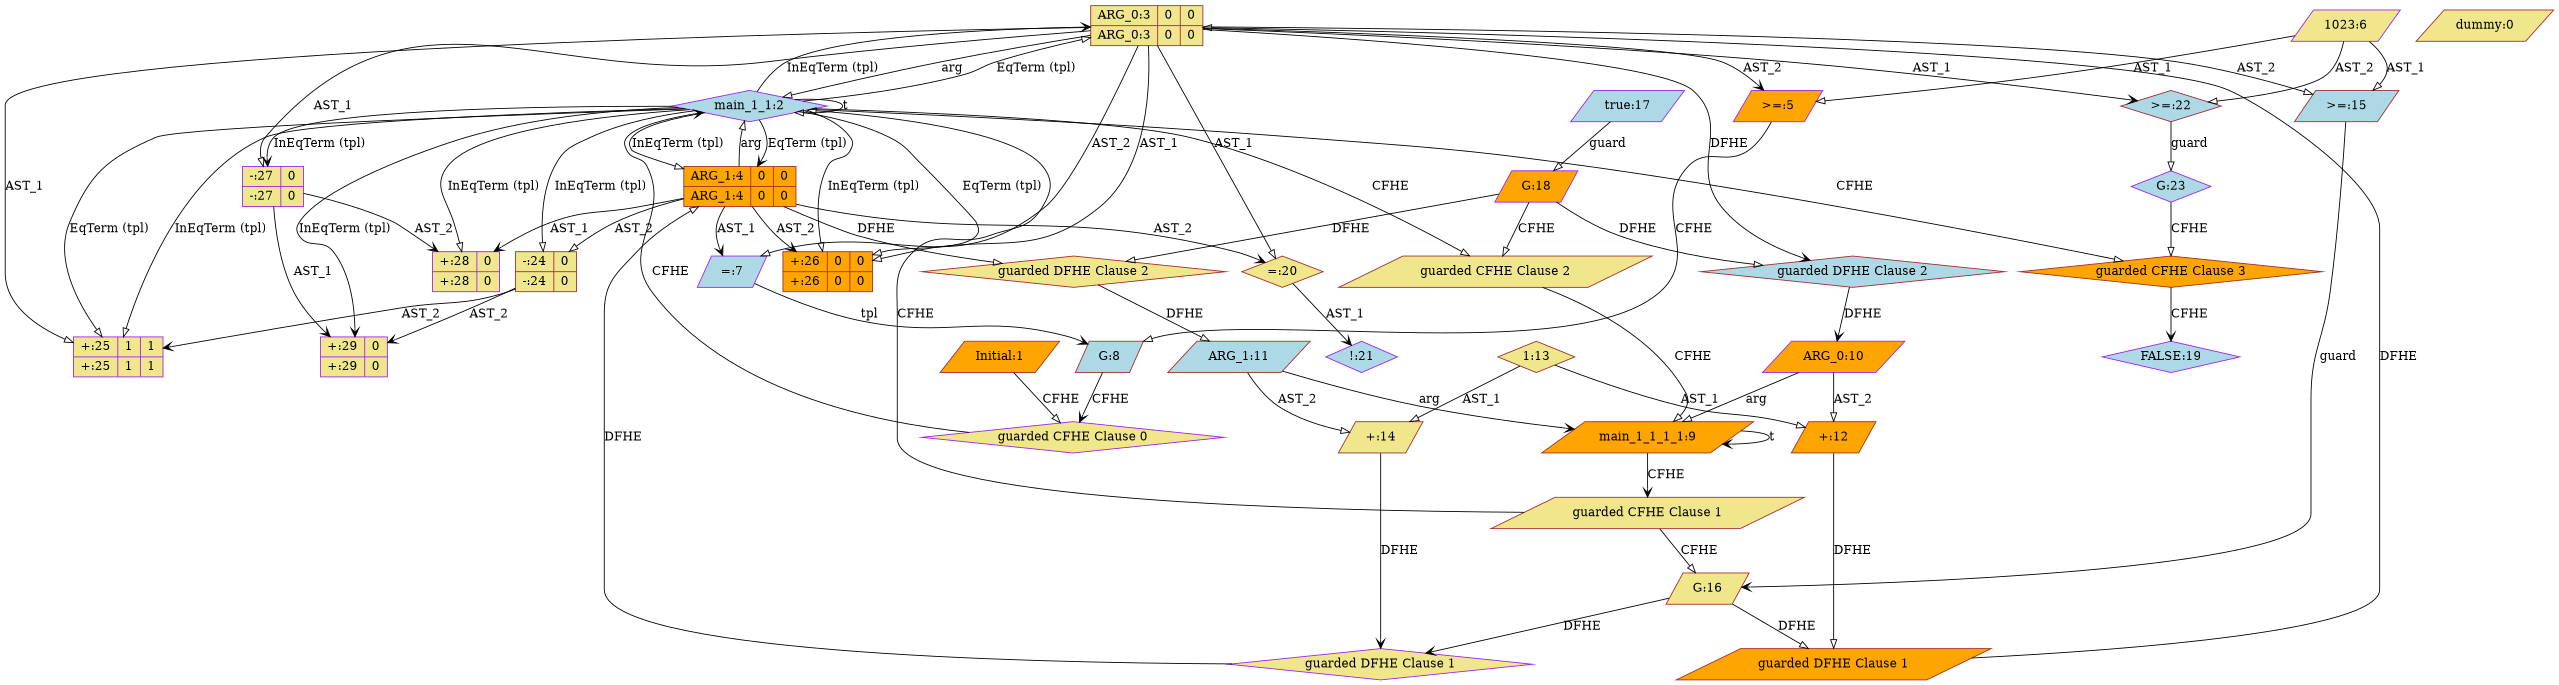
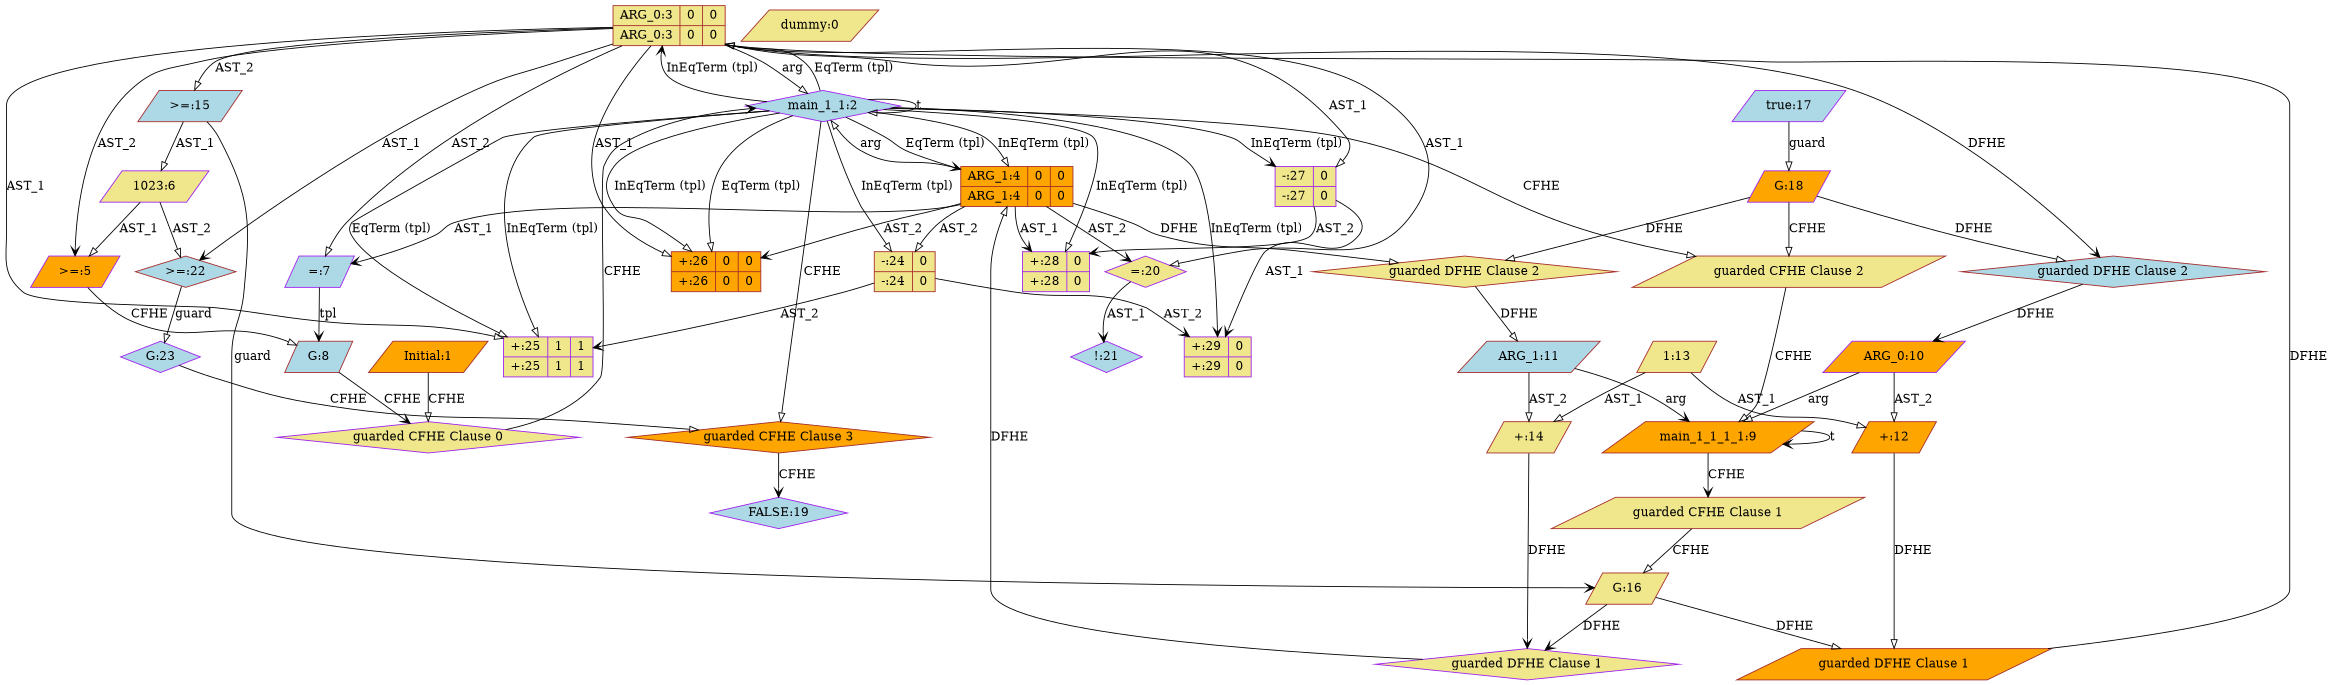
edge "1023:6" -> ">=:15": reversed
node "=:20": color brown -> purple
node "1:13": shape diamond -> parallelogram
edge "guarded CFHE Clause 1" -> "main_1_1:2": removed, label "CFHE"
